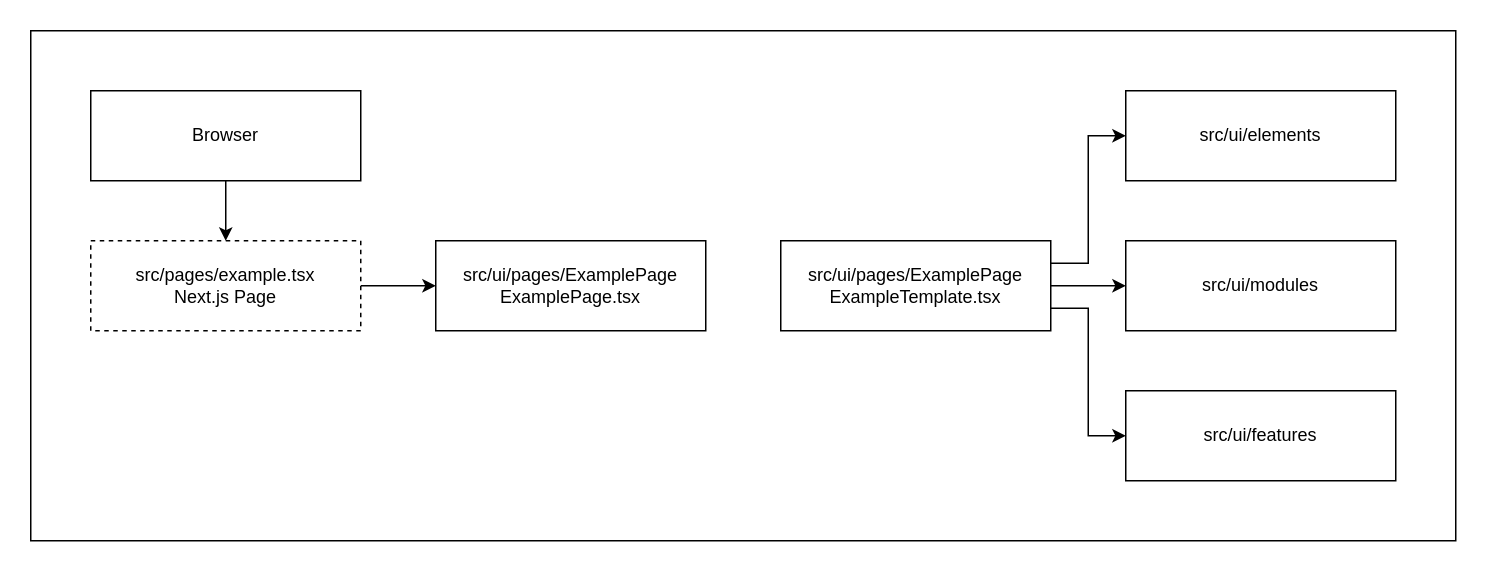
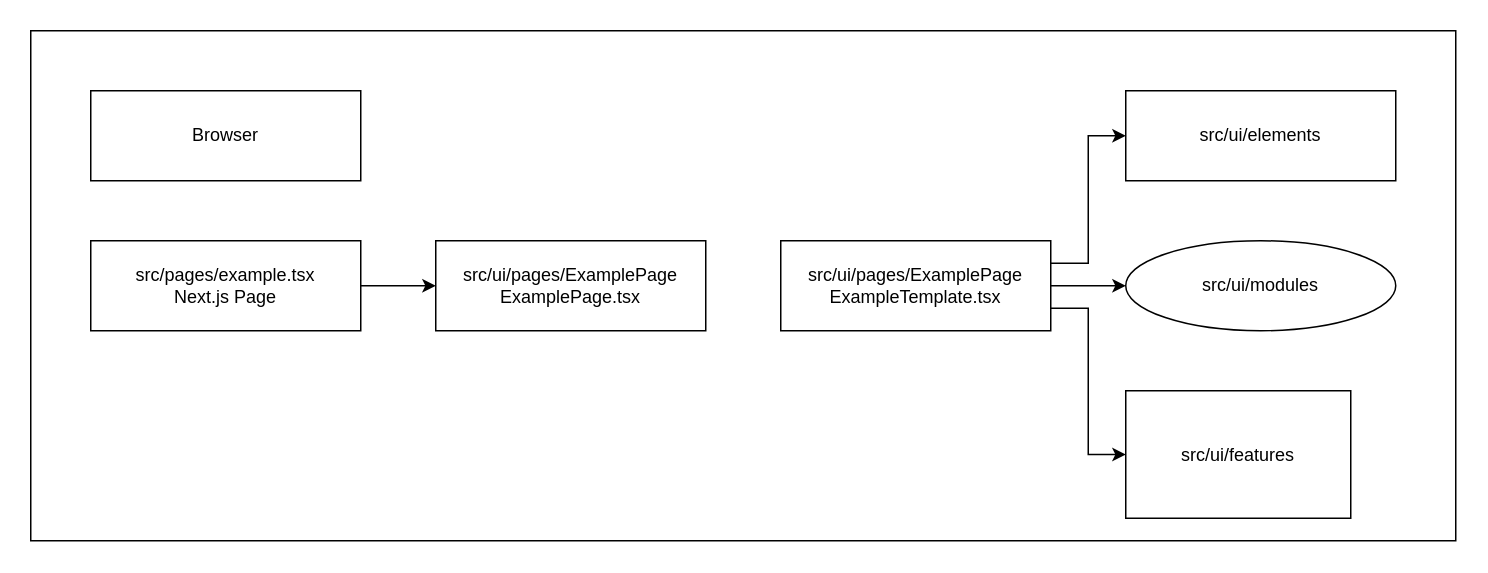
edge "Browser" -> "src/pages/example.tsx Next.js Page": removed
node "src/pages/example.tsx Next.js Page": style dashed -> solid
node "src/ui/modules": shape rectangle -> ellipse
node "src/ui/features": size 270x90 -> 225x128
